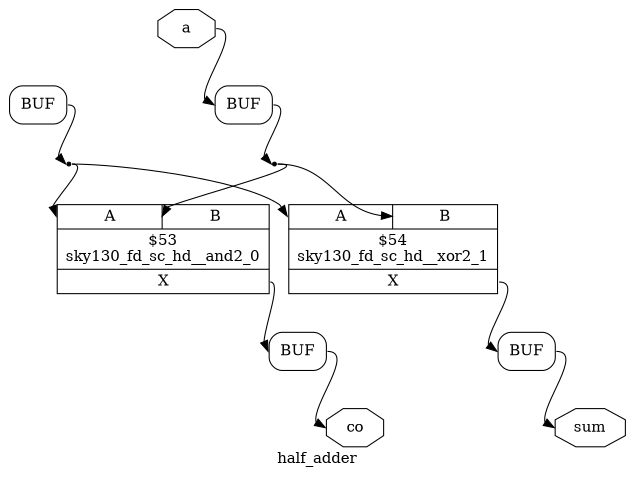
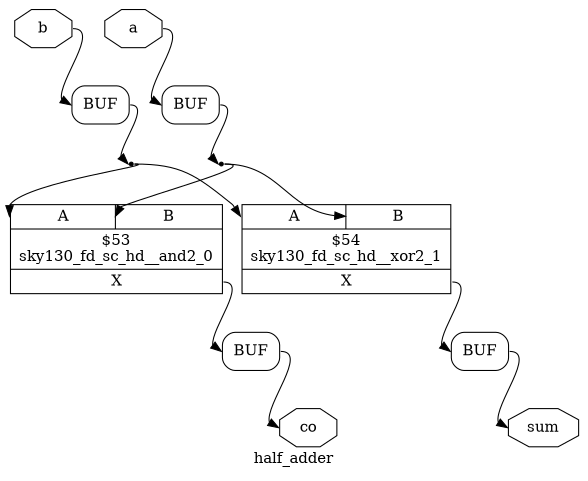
node "b": added
